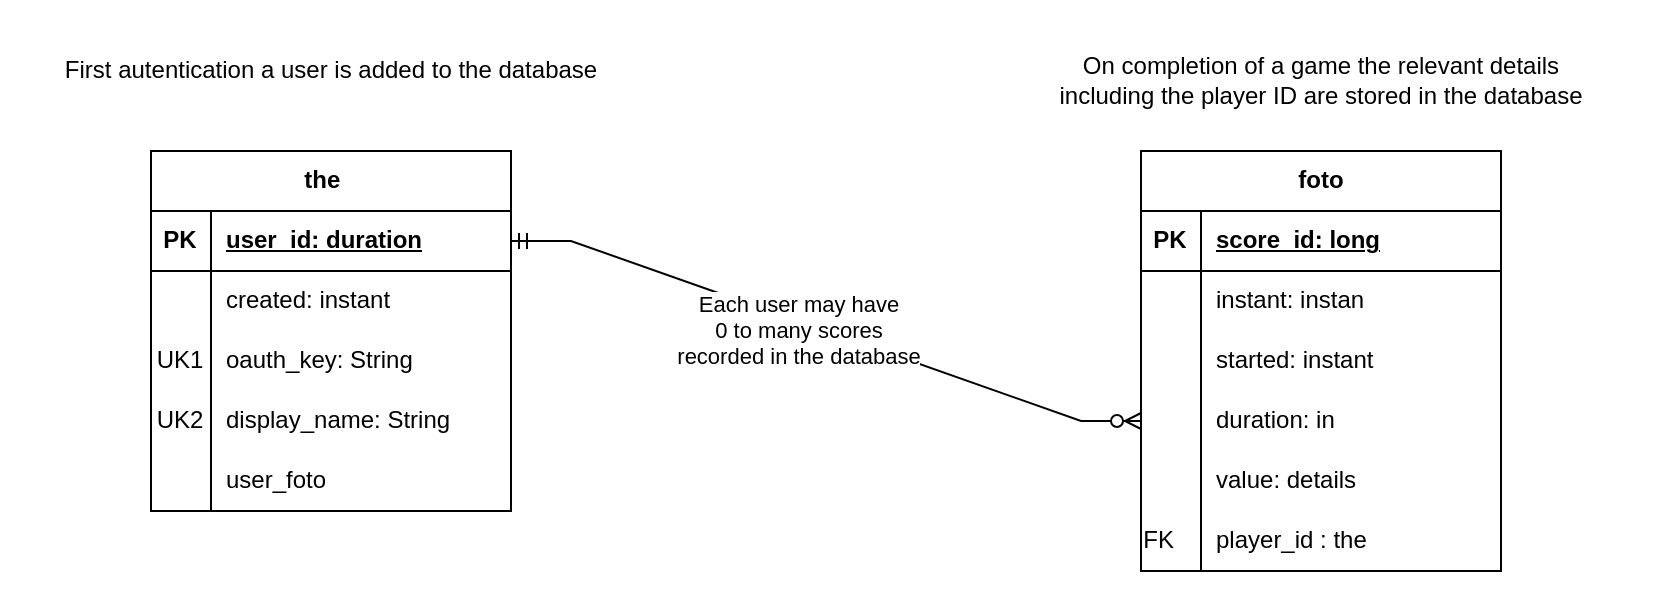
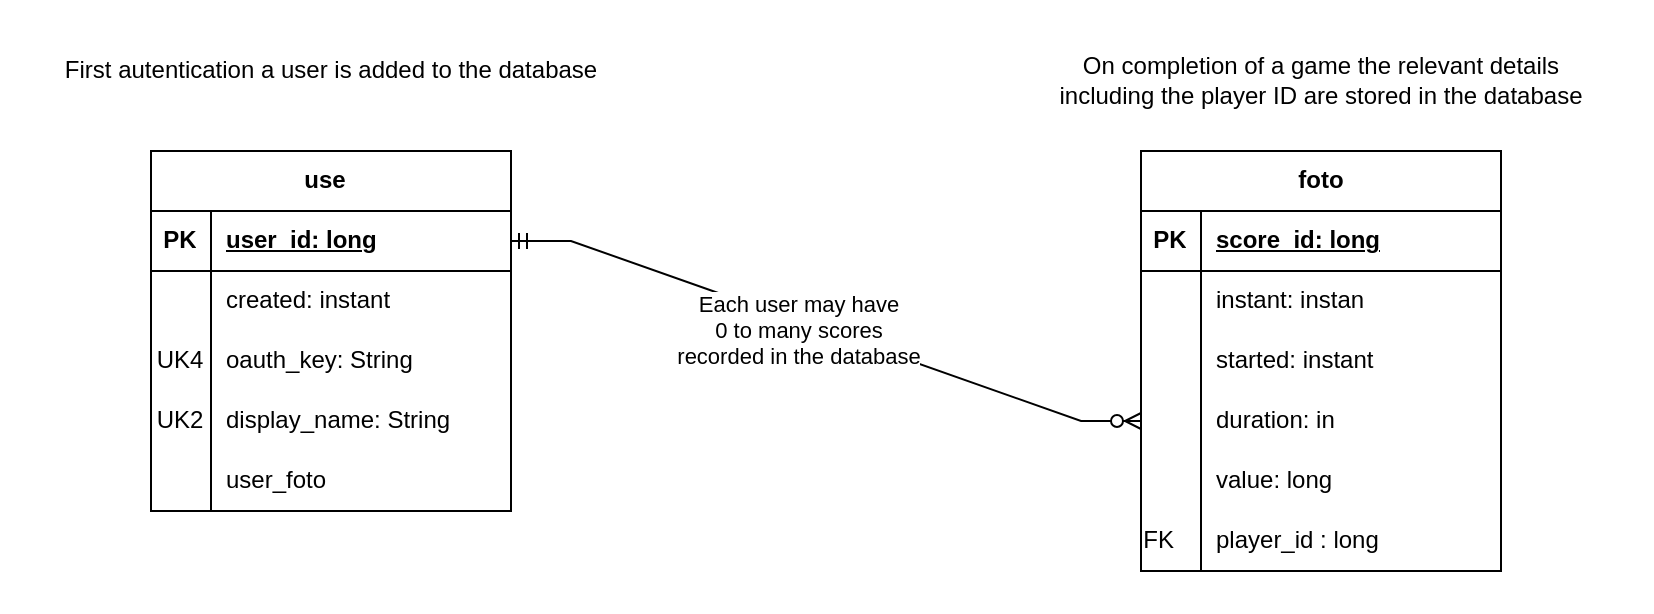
node "the": label "the" -> "use"
node "user_id: duration": label "user_id: duration" -> "user_id: long"
node "UK1": label "UK1" -> "UK4"
node "value: details": label "value: details" -> "value: long"
node "player_id : the": label "player_id : the" -> "player_id : long"
